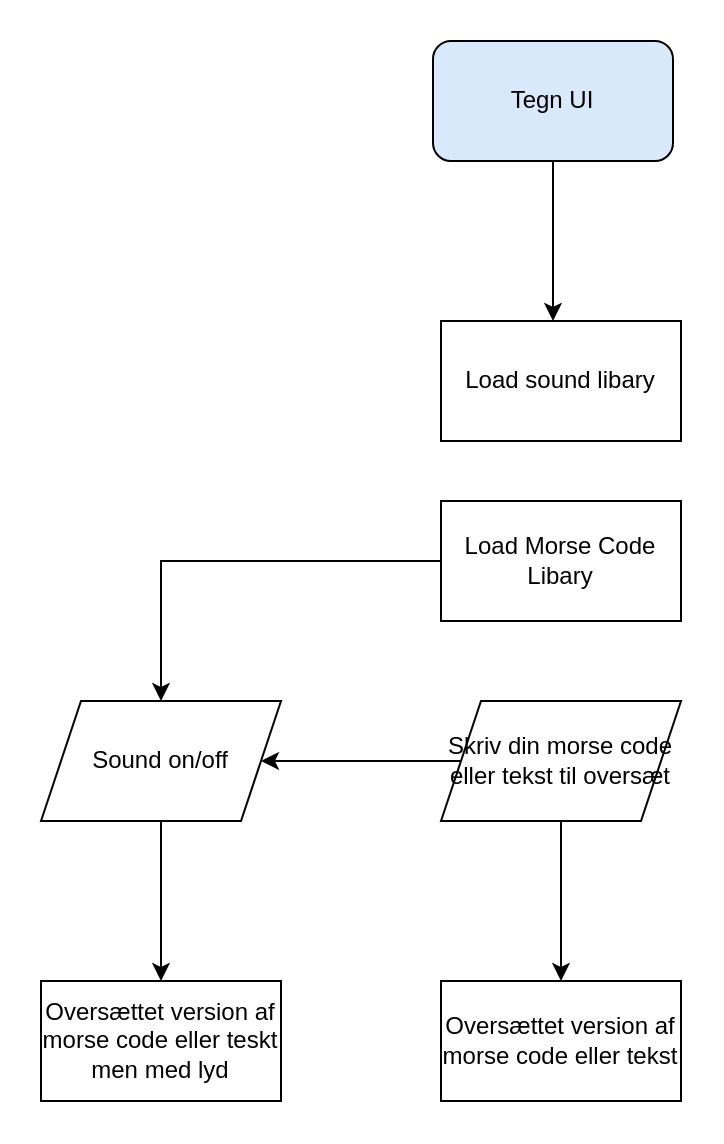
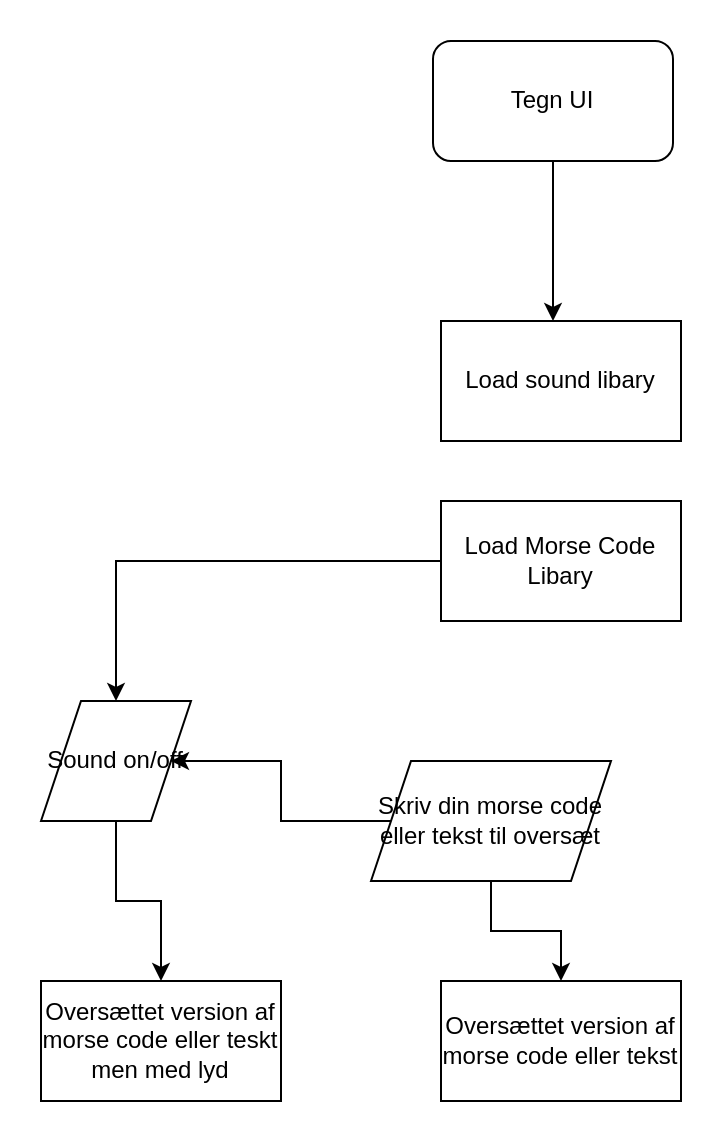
node "Tegn UI": fillcolor #dae8fc -> #ffffff
node "Sound on/off": size 240x120 -> 150x120
node "Skriv din morse code eller tekst til oversæt": moved (561, 761) -> (491, 821)
